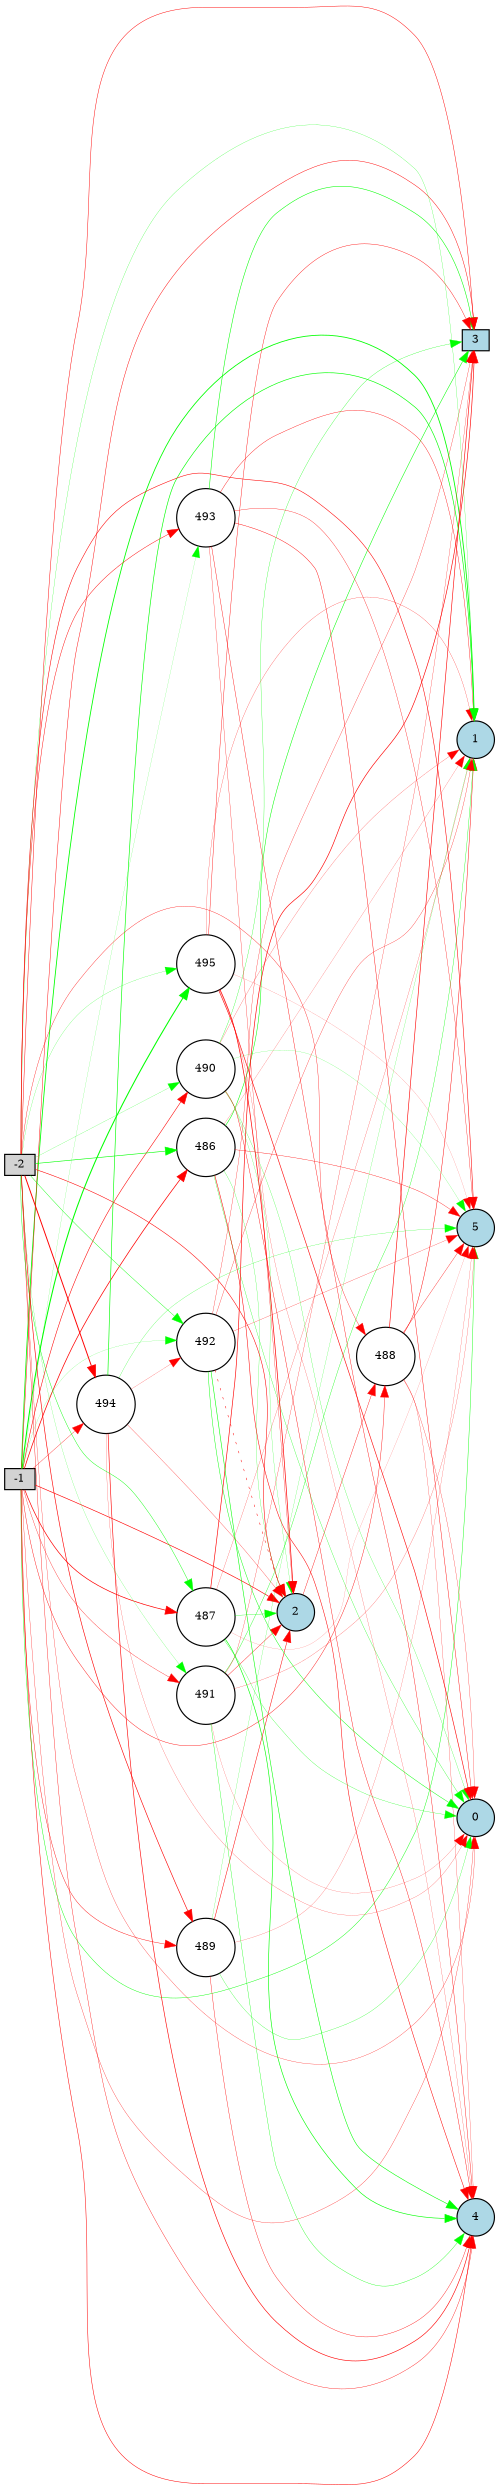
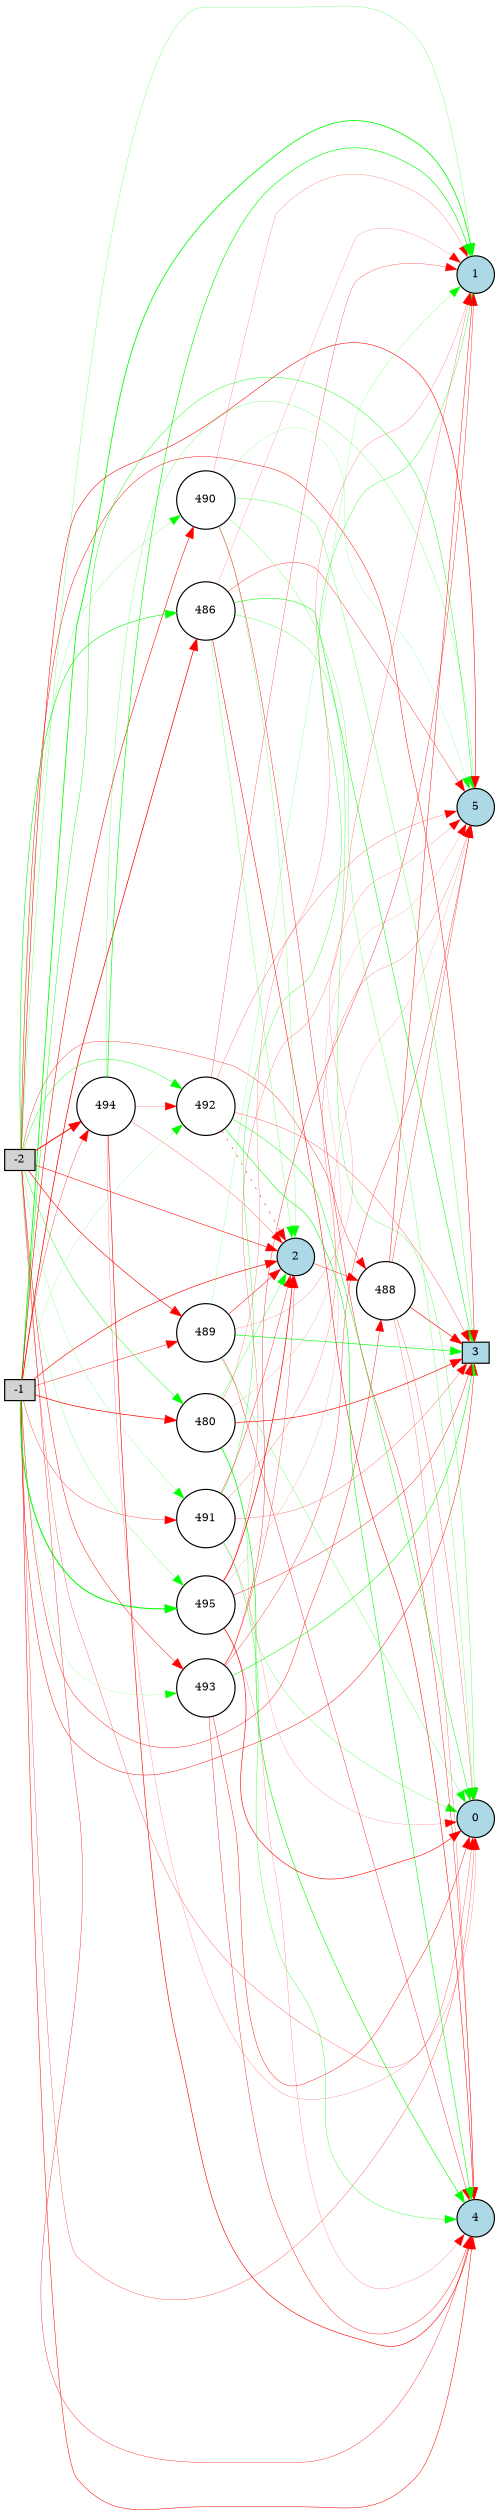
edge "489" -> "3": added
node "487": label "487" -> "480"
